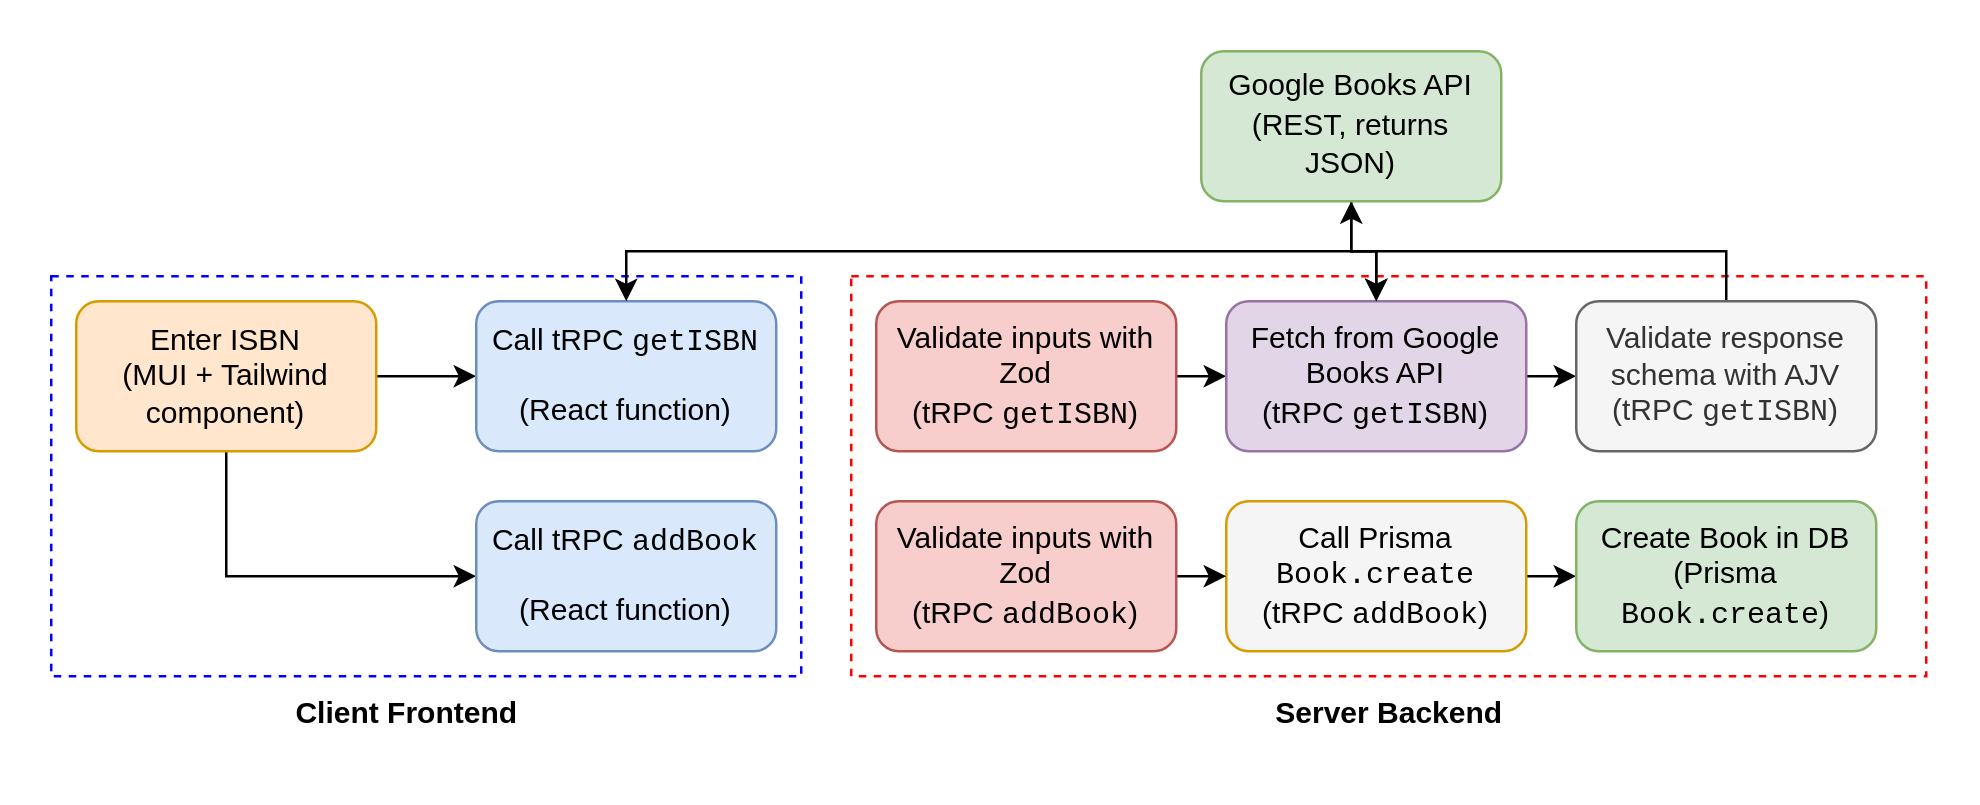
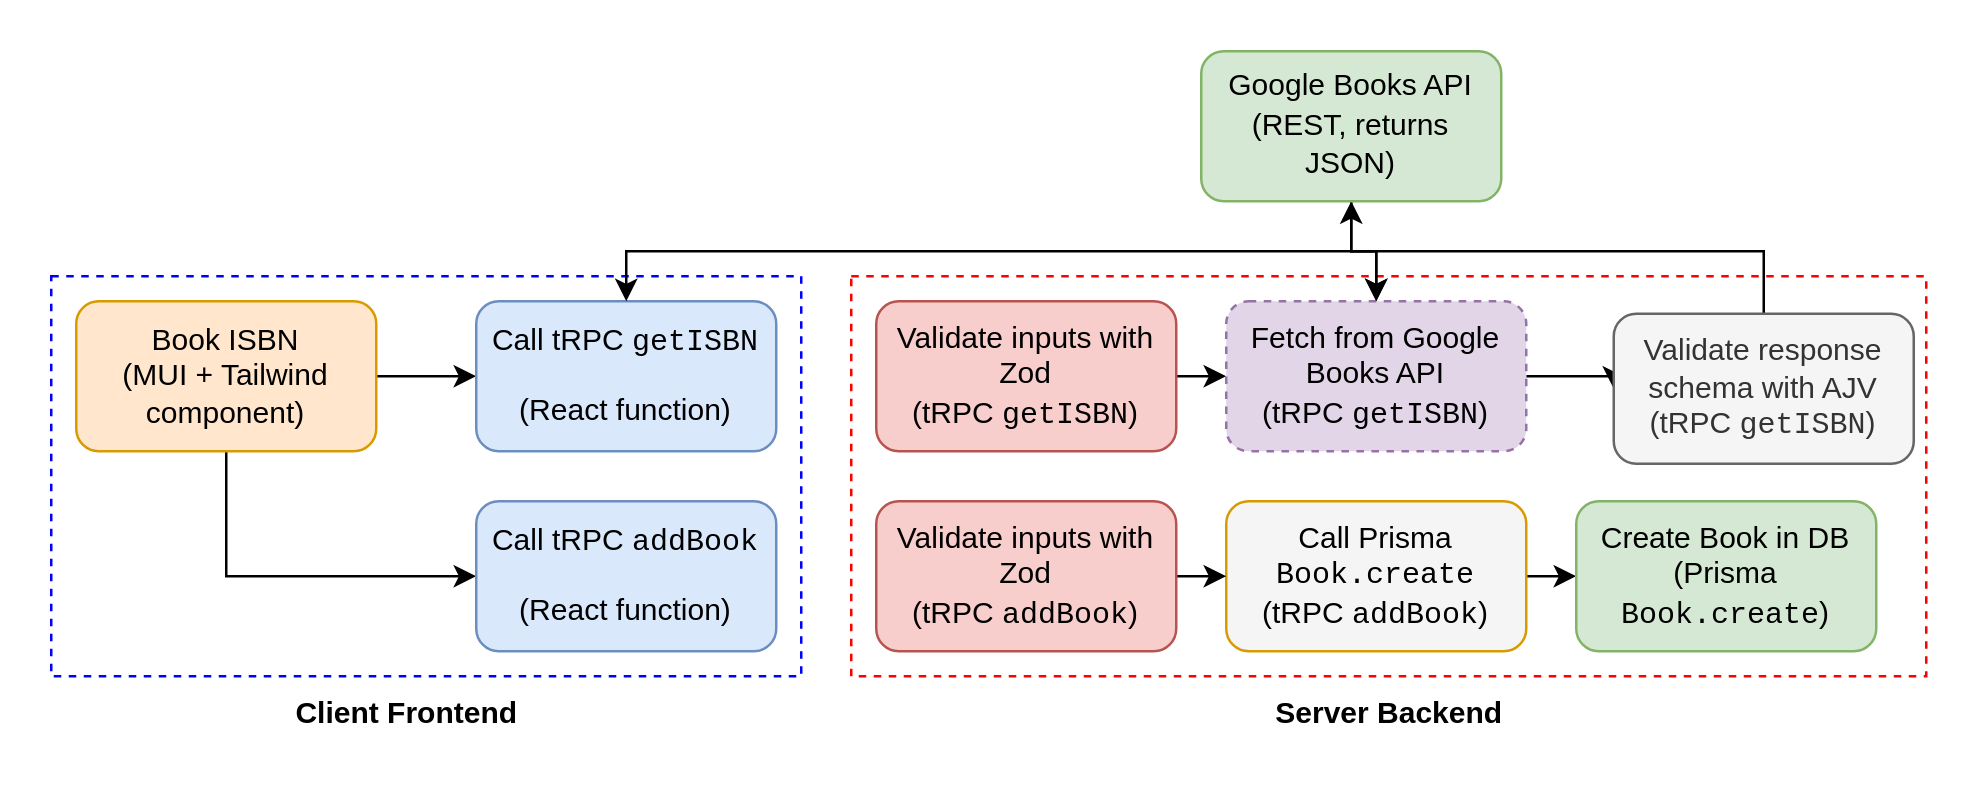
node "Enter ISBN (MUI + Tailwind component)": label "Enter ISBN (MUI + Tailwind component)" -> "Book ISBN (MUI + Tailwind component)"
node "Fetch from Google Books API (tRPC getISBN)": style solid -> dashed
node "Validate response schema with AJV (tRPC getISBN)": moved (1726, 376) -> (1764, 389)
